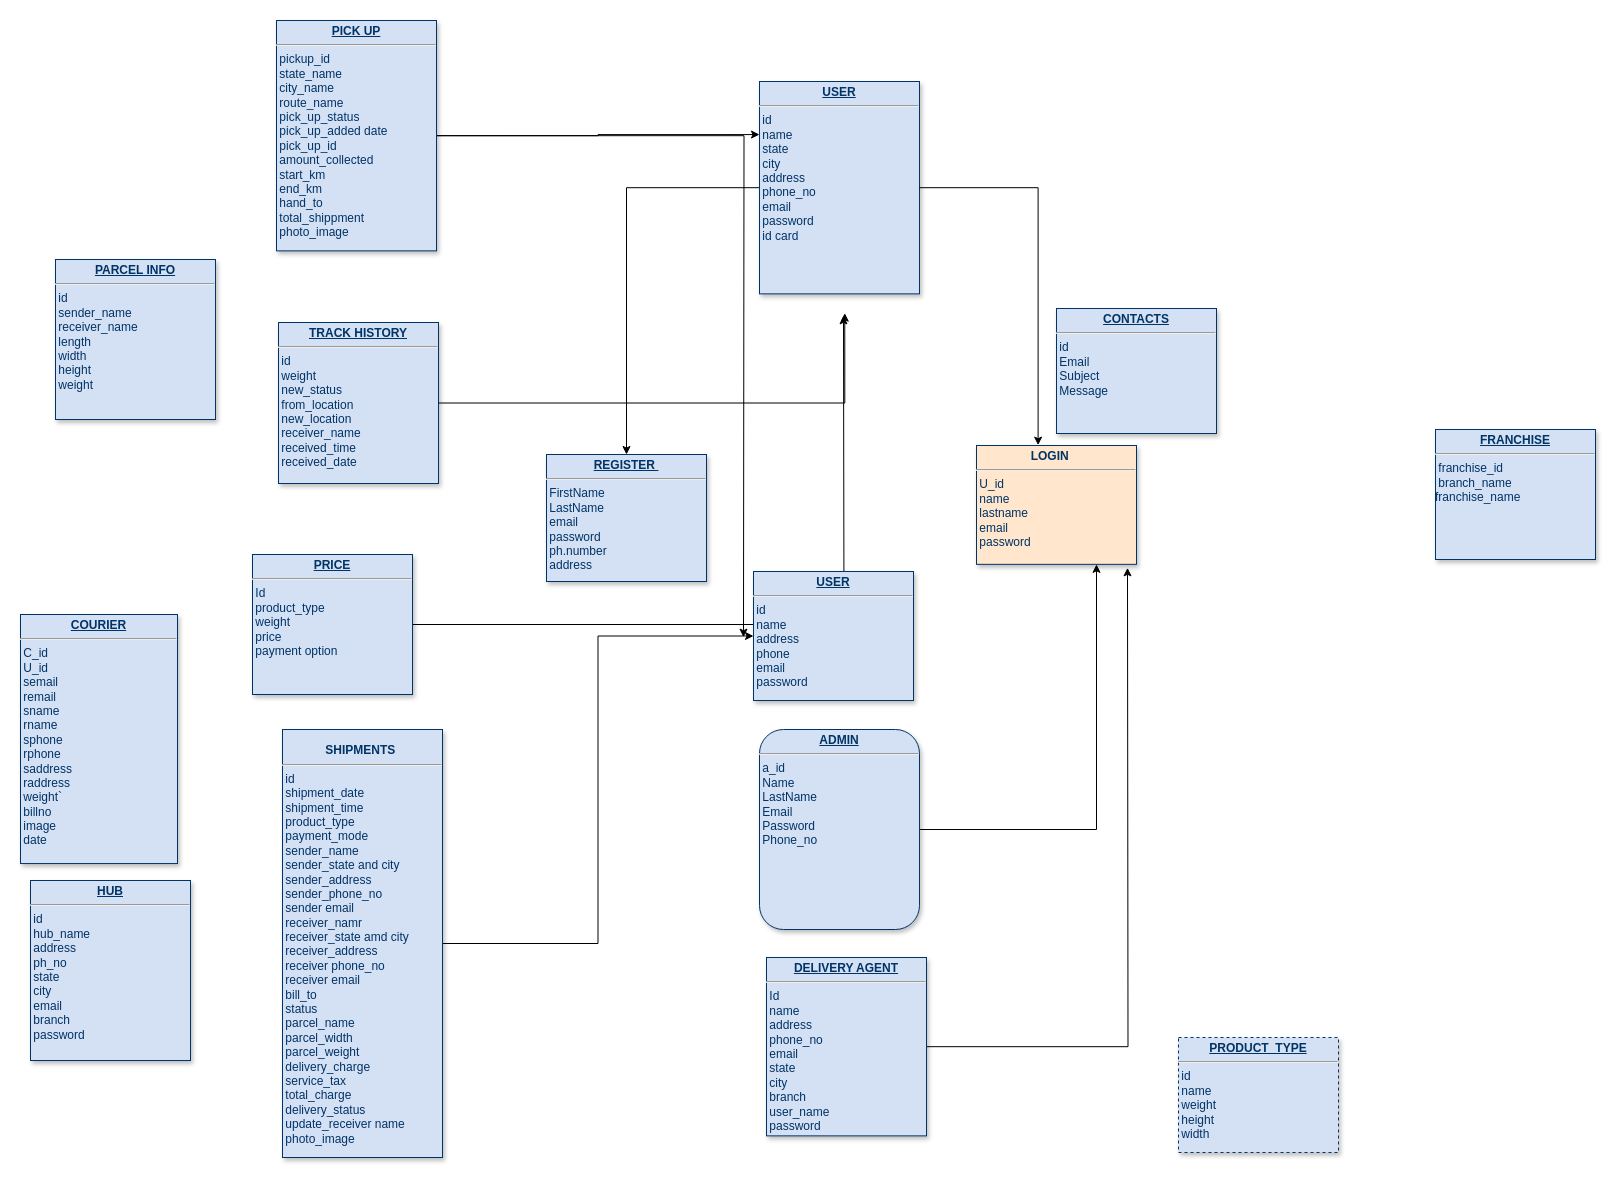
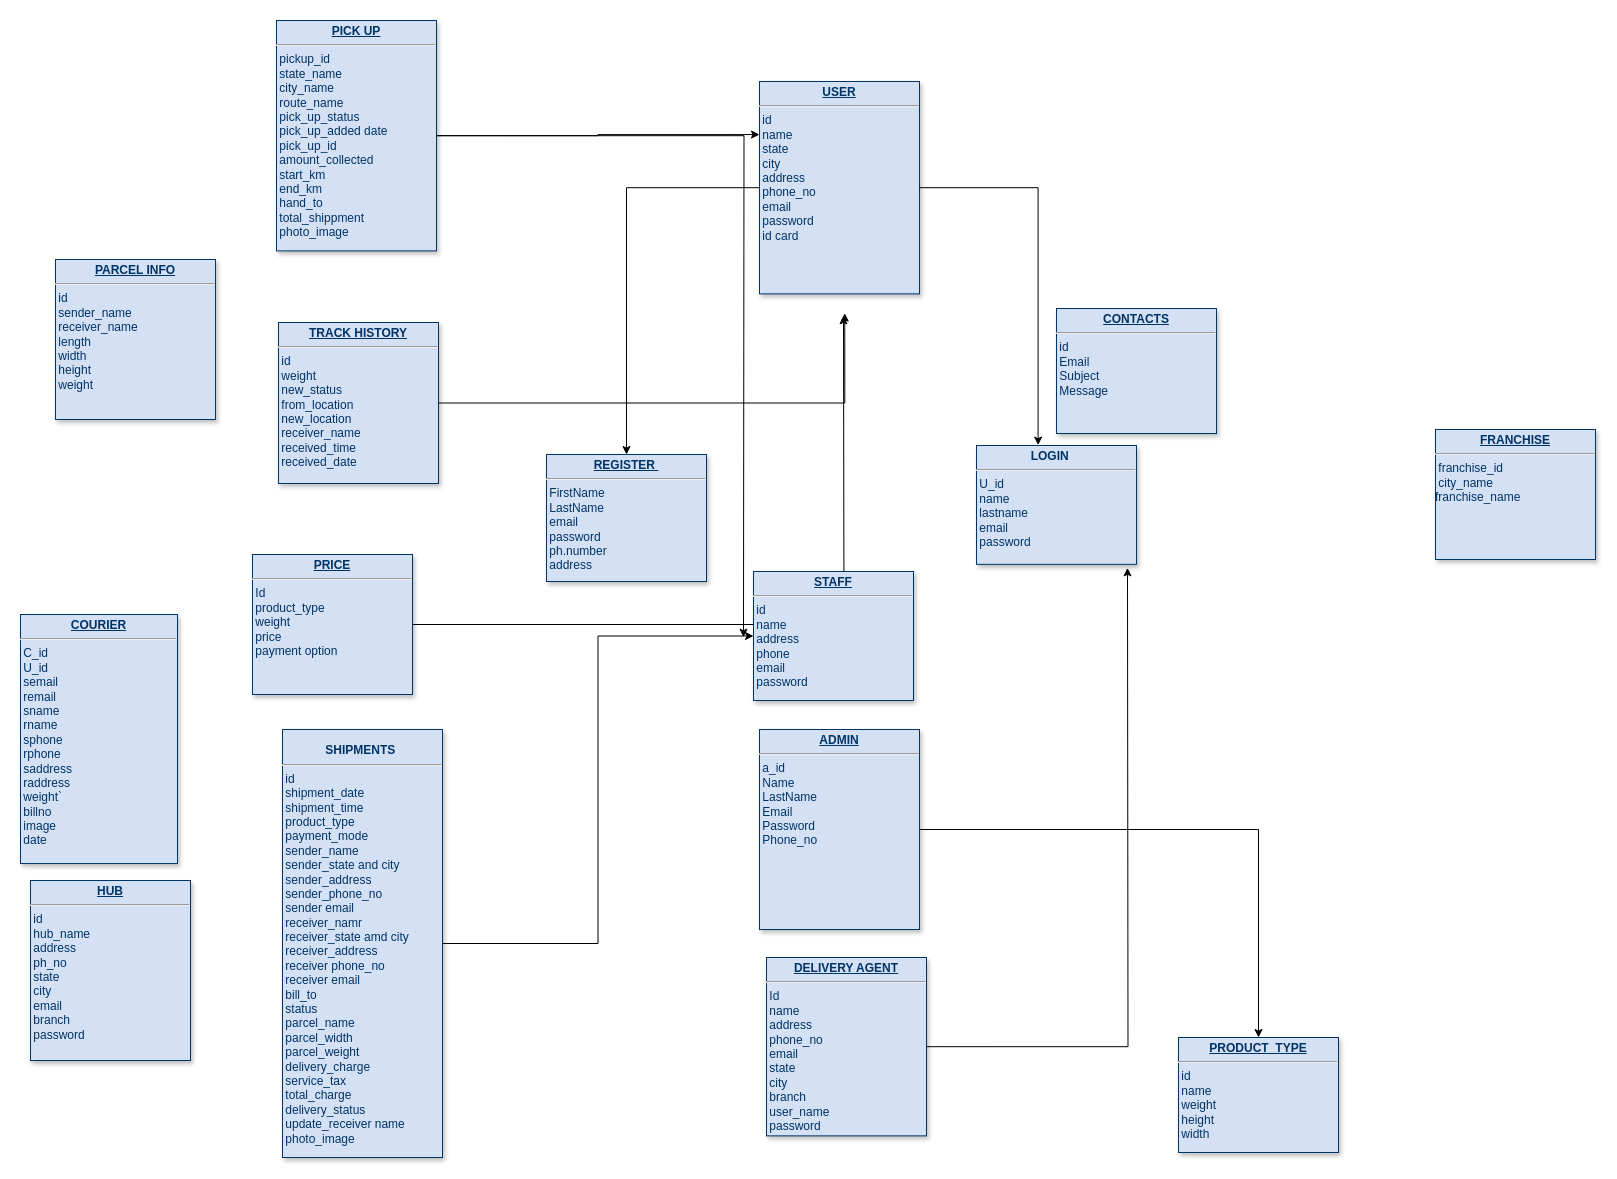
node "FRANCHISE franchise_id branch_name franchise_name": label "FRANCHISE franchise_id branch_name franchise_name" -> "FRANCHISE franchise_id city_name franchise_name"
node "LOGIN U_id name lastname email password": fillcolor #ffe6cc -> #d4e1f5
node "USER id name address phone email password": label "USER id name address phone email password" -> "STAFF id name address phone email password"
edge "ADMIN a_id Name LastName Email Password Phone_no" -> "LOGIN U_id name lastname email password": now "ADMIN a_id Name LastName Email Password Phone_no" -> "PRODUCT_TYPE id name weight height width"
node "ADMIN a_id Name LastName Email Password Phone_no": shape rounded rectangle -> rectangle
node "PRODUCT_TYPE id name weight height width": style dashed -> solid
